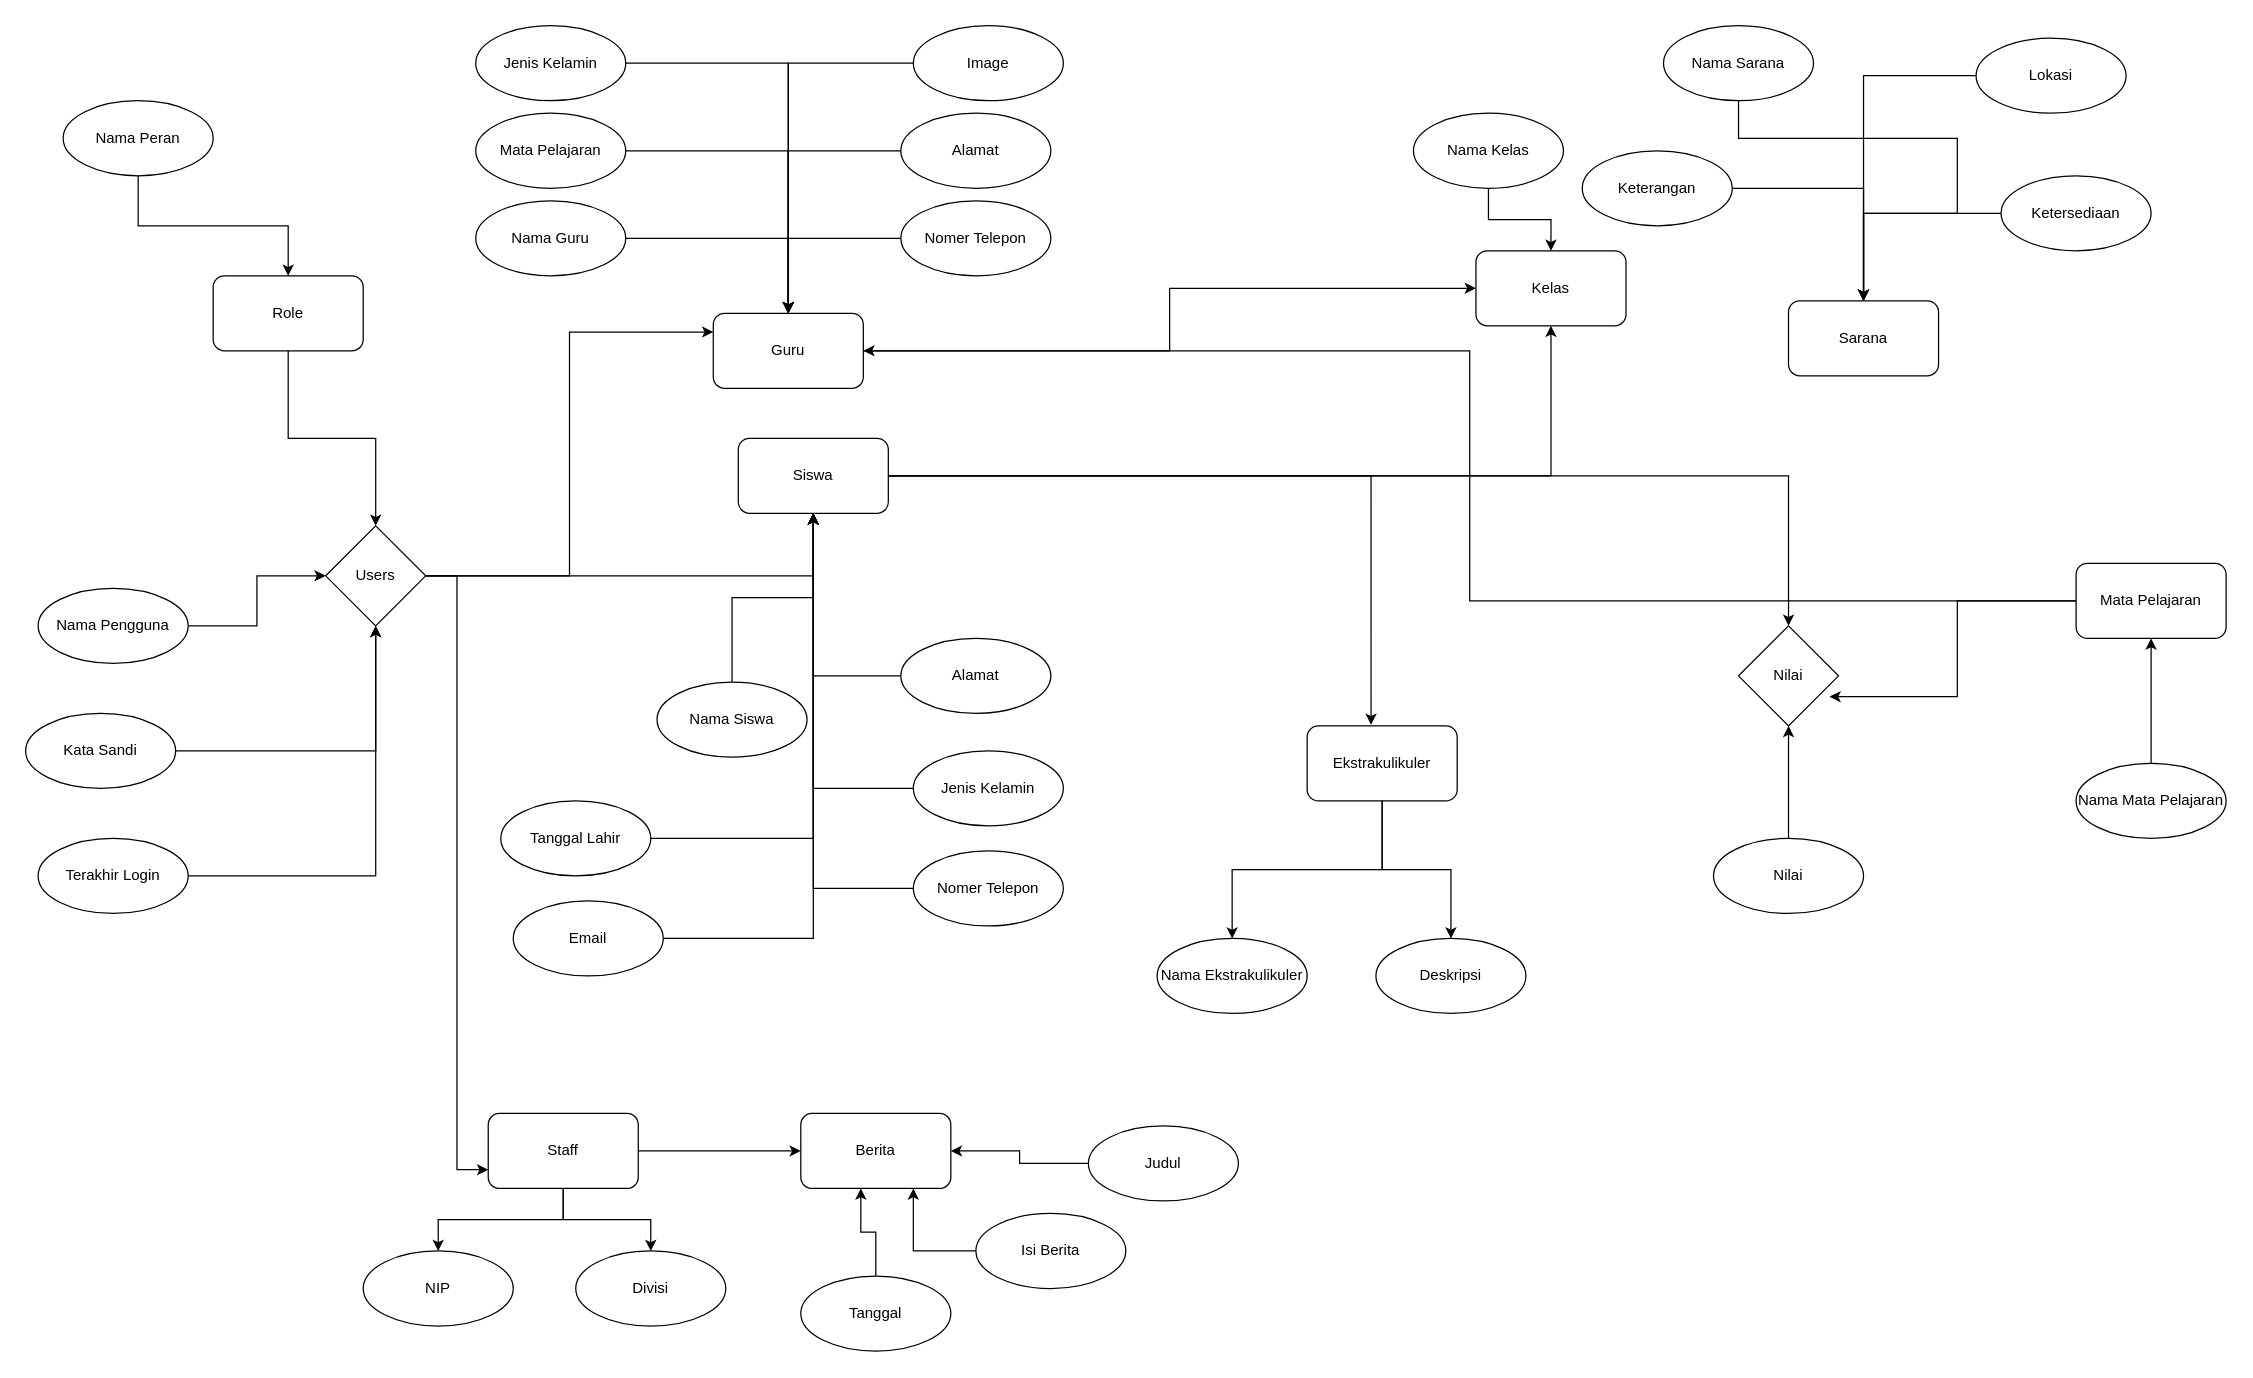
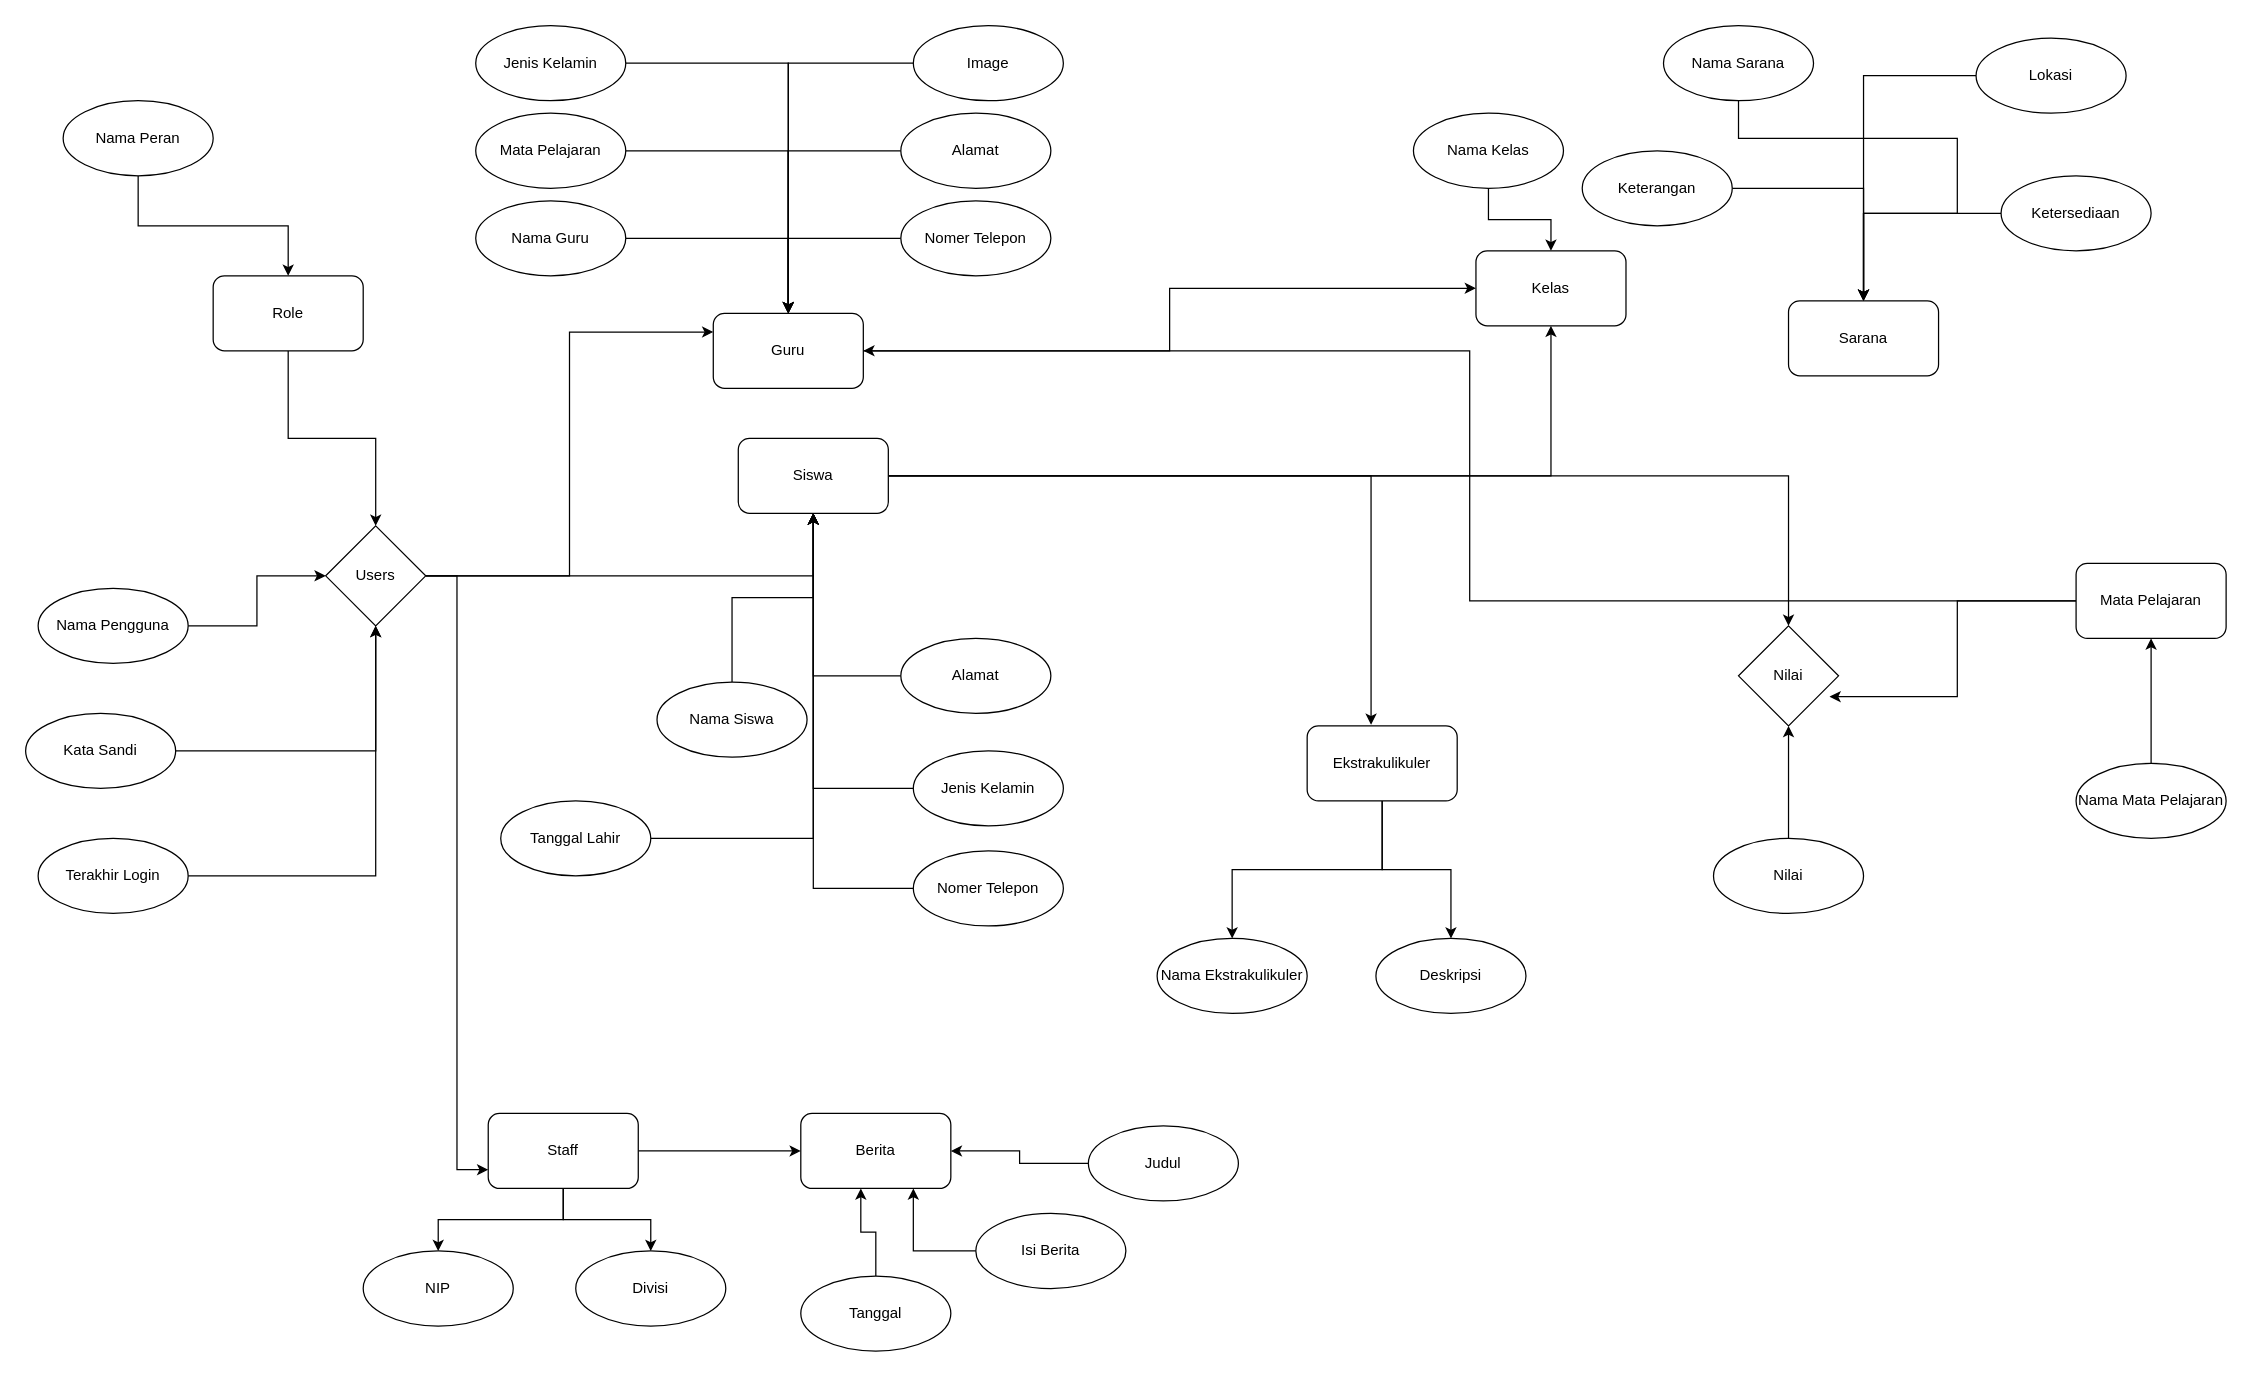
node "Email": removed
edge "Email" -> "Siswa": removed
